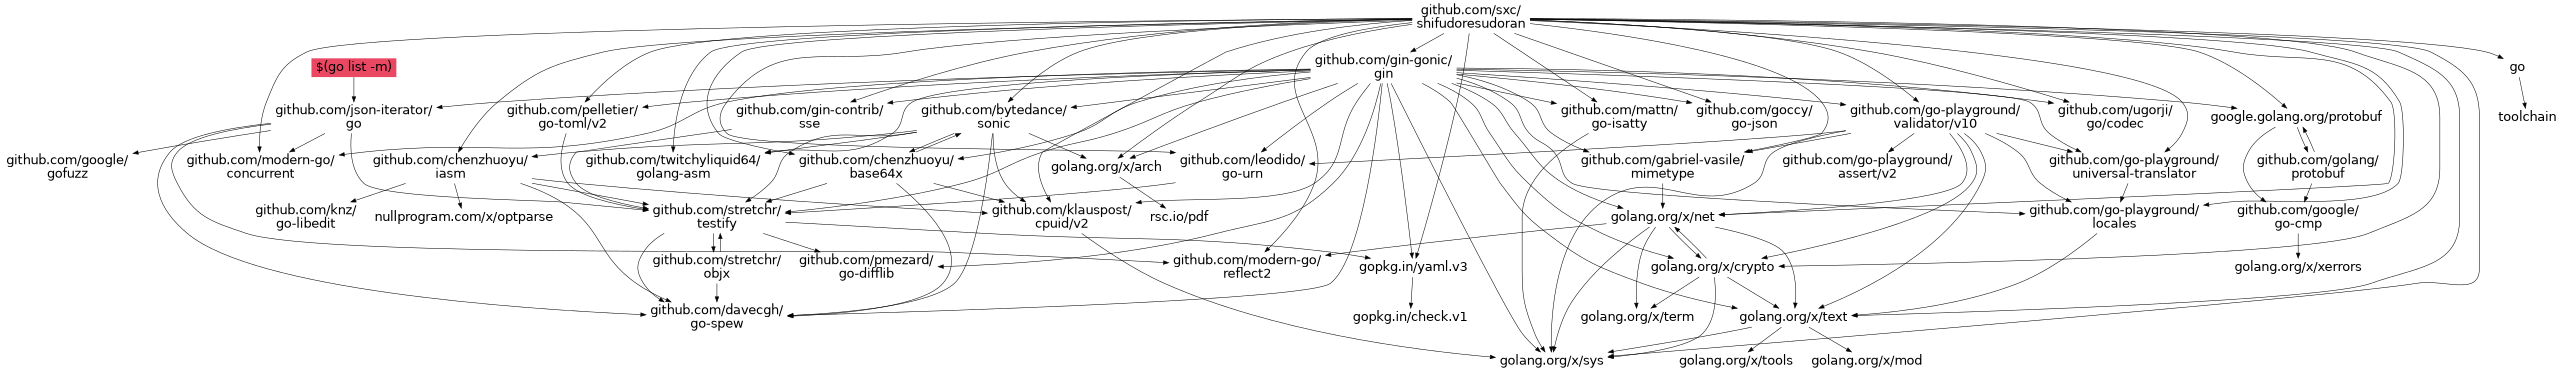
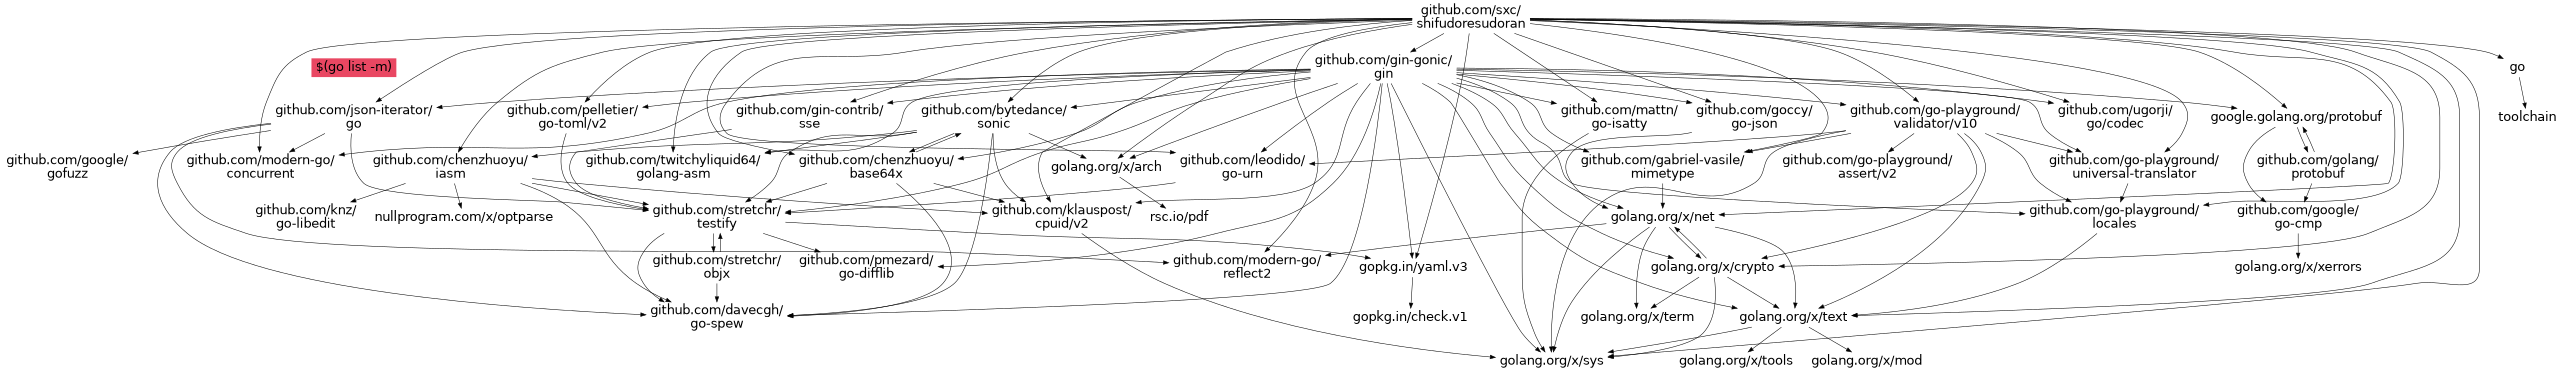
edge "$(go list -m)" -> "github.com/json-iterator/ go": now "github.com/sxc/ shifudoresudoran" -> "github.com/json-iterator/ go"
edge "github.com/go-playground/ validator/v10" -> "golang.org/x/net": now "github.com/goccy/ go-json" -> "golang.org/x/net"
